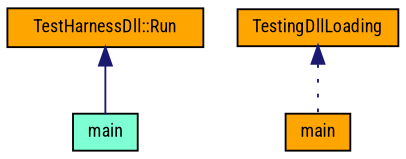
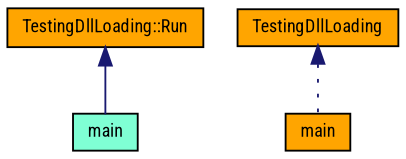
node "TestHarnessDll::Run": label "TestHarnessDll::Run" -> "TestingDllLoading::Run"
